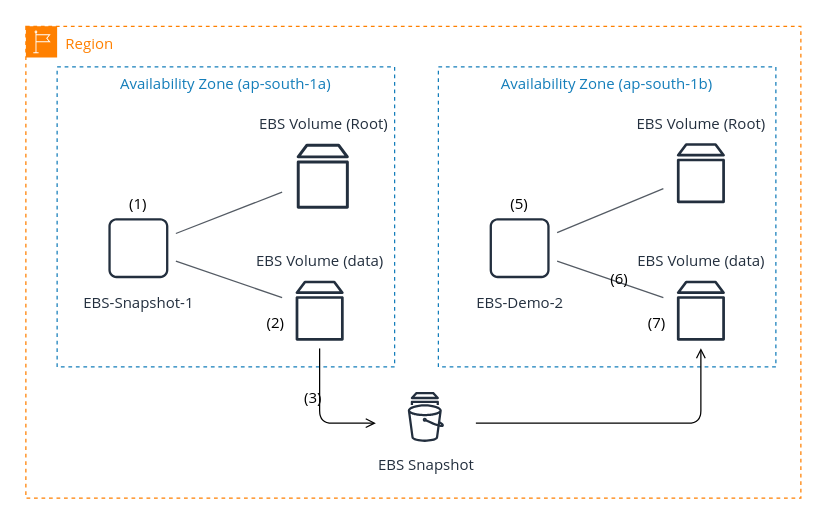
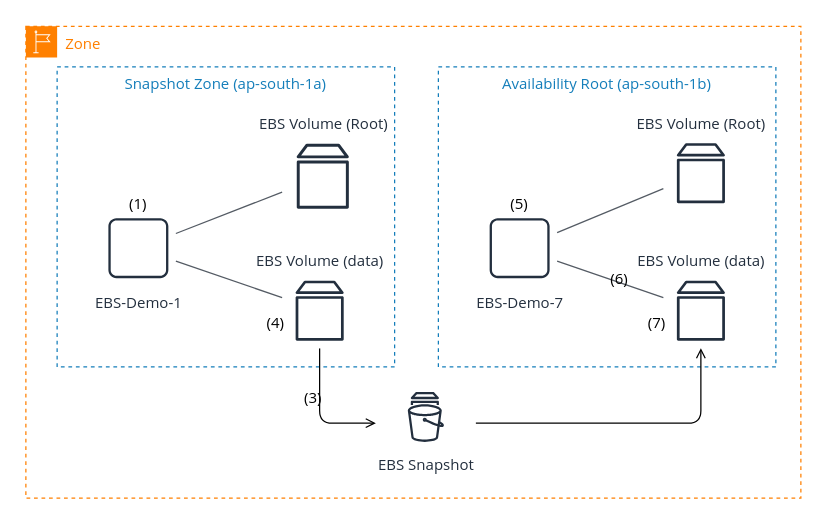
node "Region": label "Region" -> "Zone"
node "Availability Zone (ap-south-1a)": label "Availability Zone (ap-south-1a)" -> "Snapshot Zone (ap-south-1a)"
node "Availability Zone (ap-south-1b)": label "Availability Zone (ap-south-1b)" -> "Availability Root (ap-south-1b)"
node "EBS-Snapshot-1": label "EBS-Snapshot-1" -> "EBS-Demo-1"
node "EBS-Demo-2": label "EBS-Demo-2" -> "EBS-Demo-7"
node "(2)": label "(2)" -> "(4)"
